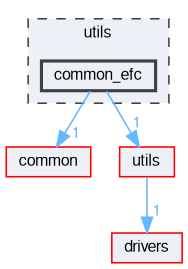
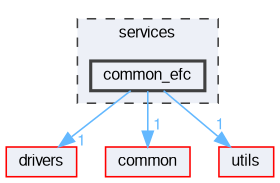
cluster "utils": label "utils" -> "services"
edge "utils" -> "drivers": now "common_efc" -> "drivers"
